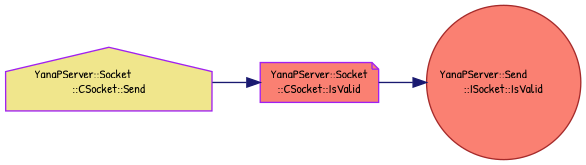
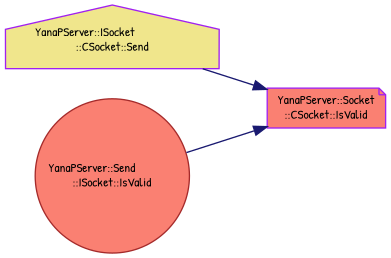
node "YanaPServer::Socket ::CSocket::Send": label "YanaPServer::Socket ::CSocket::Send" -> "YanaPServer::ISocket ::CSocket::Send"
edge "YanaPServer::Socket ::CSocket::IsValid" -> "YanaPServer::Send ::ISocket::IsValid": reversed
